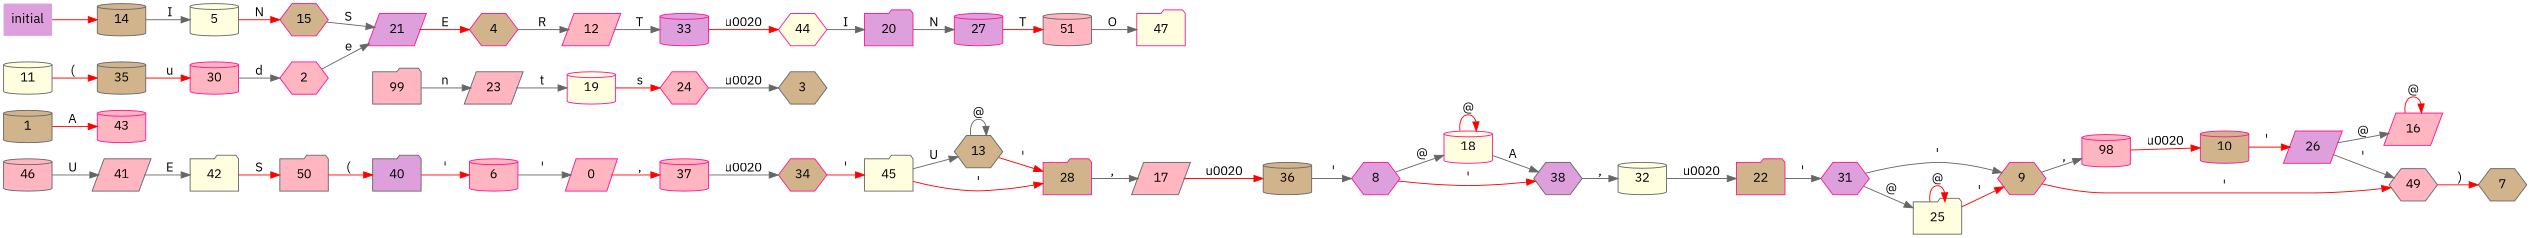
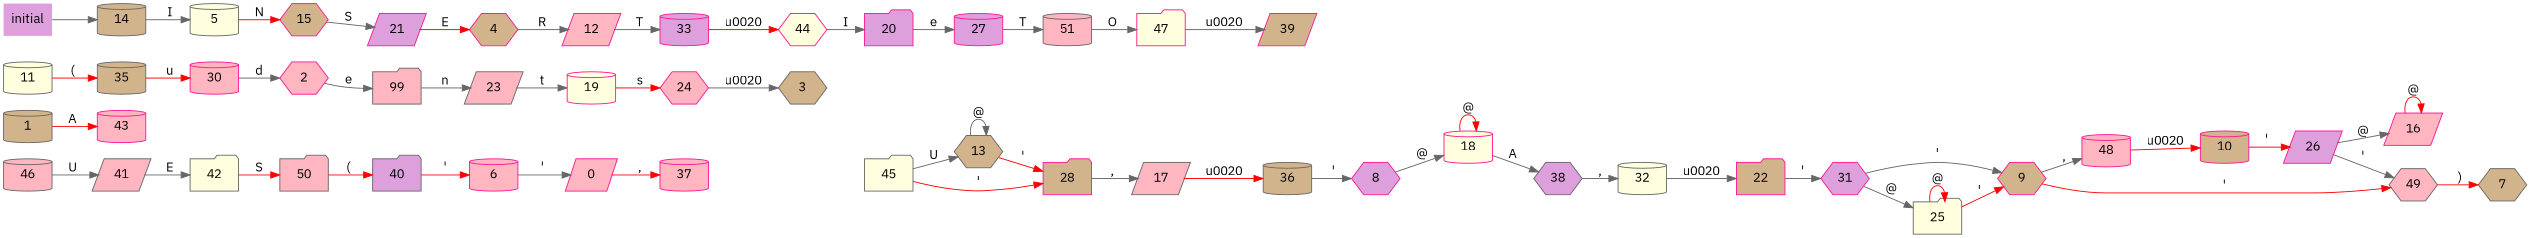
edge "initial" -> "14": color red -> gray40
edge "20" -> "27": label "N" -> "e"
edge "27" -> "51": color red -> gray40
node "39": added
edge "2" -> "21": now "2" -> "99"
node "98": label "98" -> "48"
node "34": removed
edge "8" -> "38": removed, label "'"
